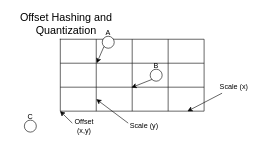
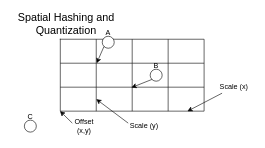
node "Offset Hashing and Quantization": label "Offset Hashing and Quantization" -> "Spatial Hashing and Quantization"
